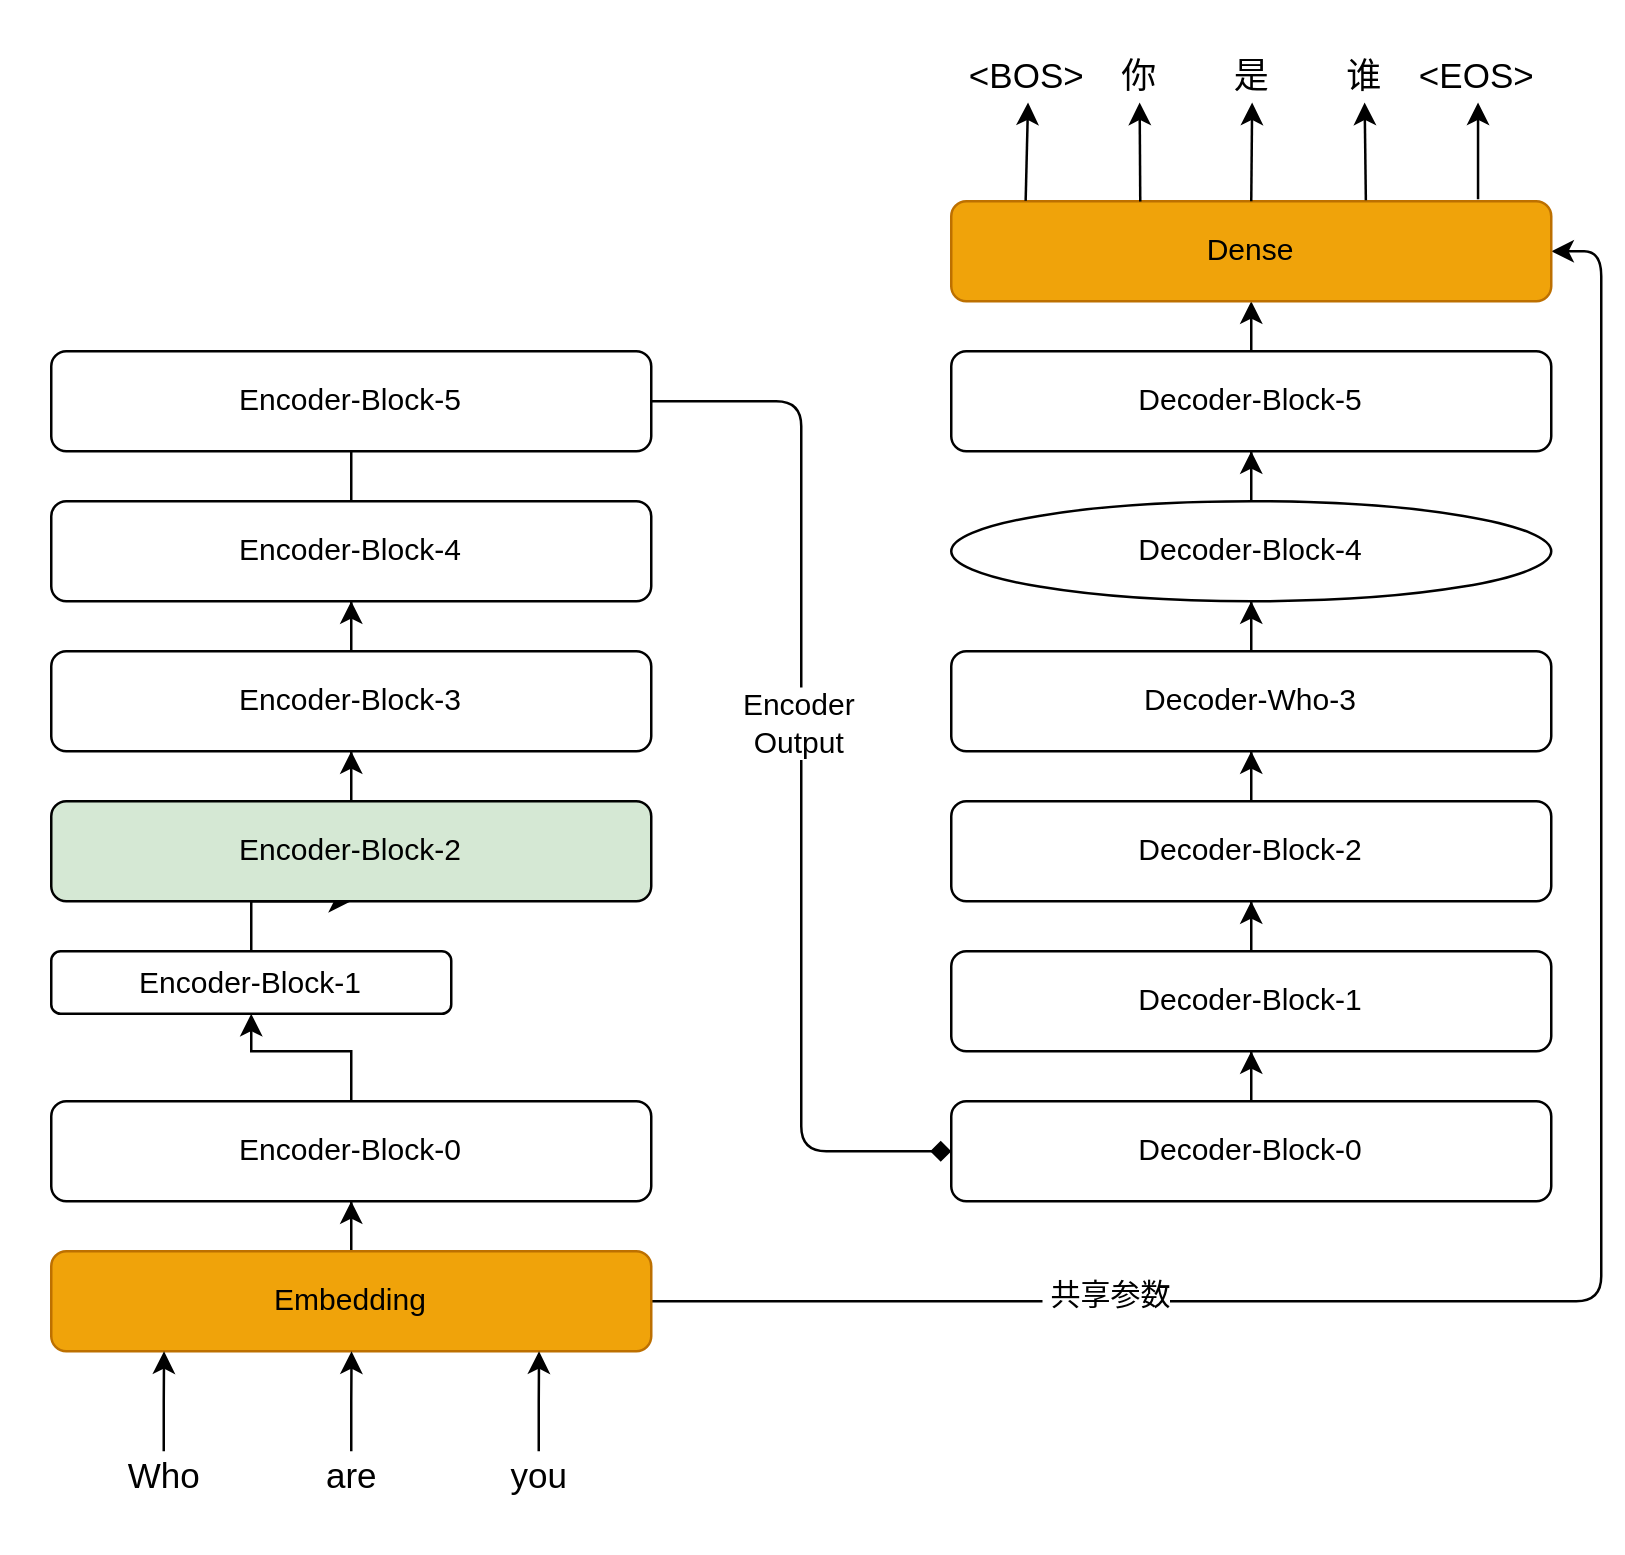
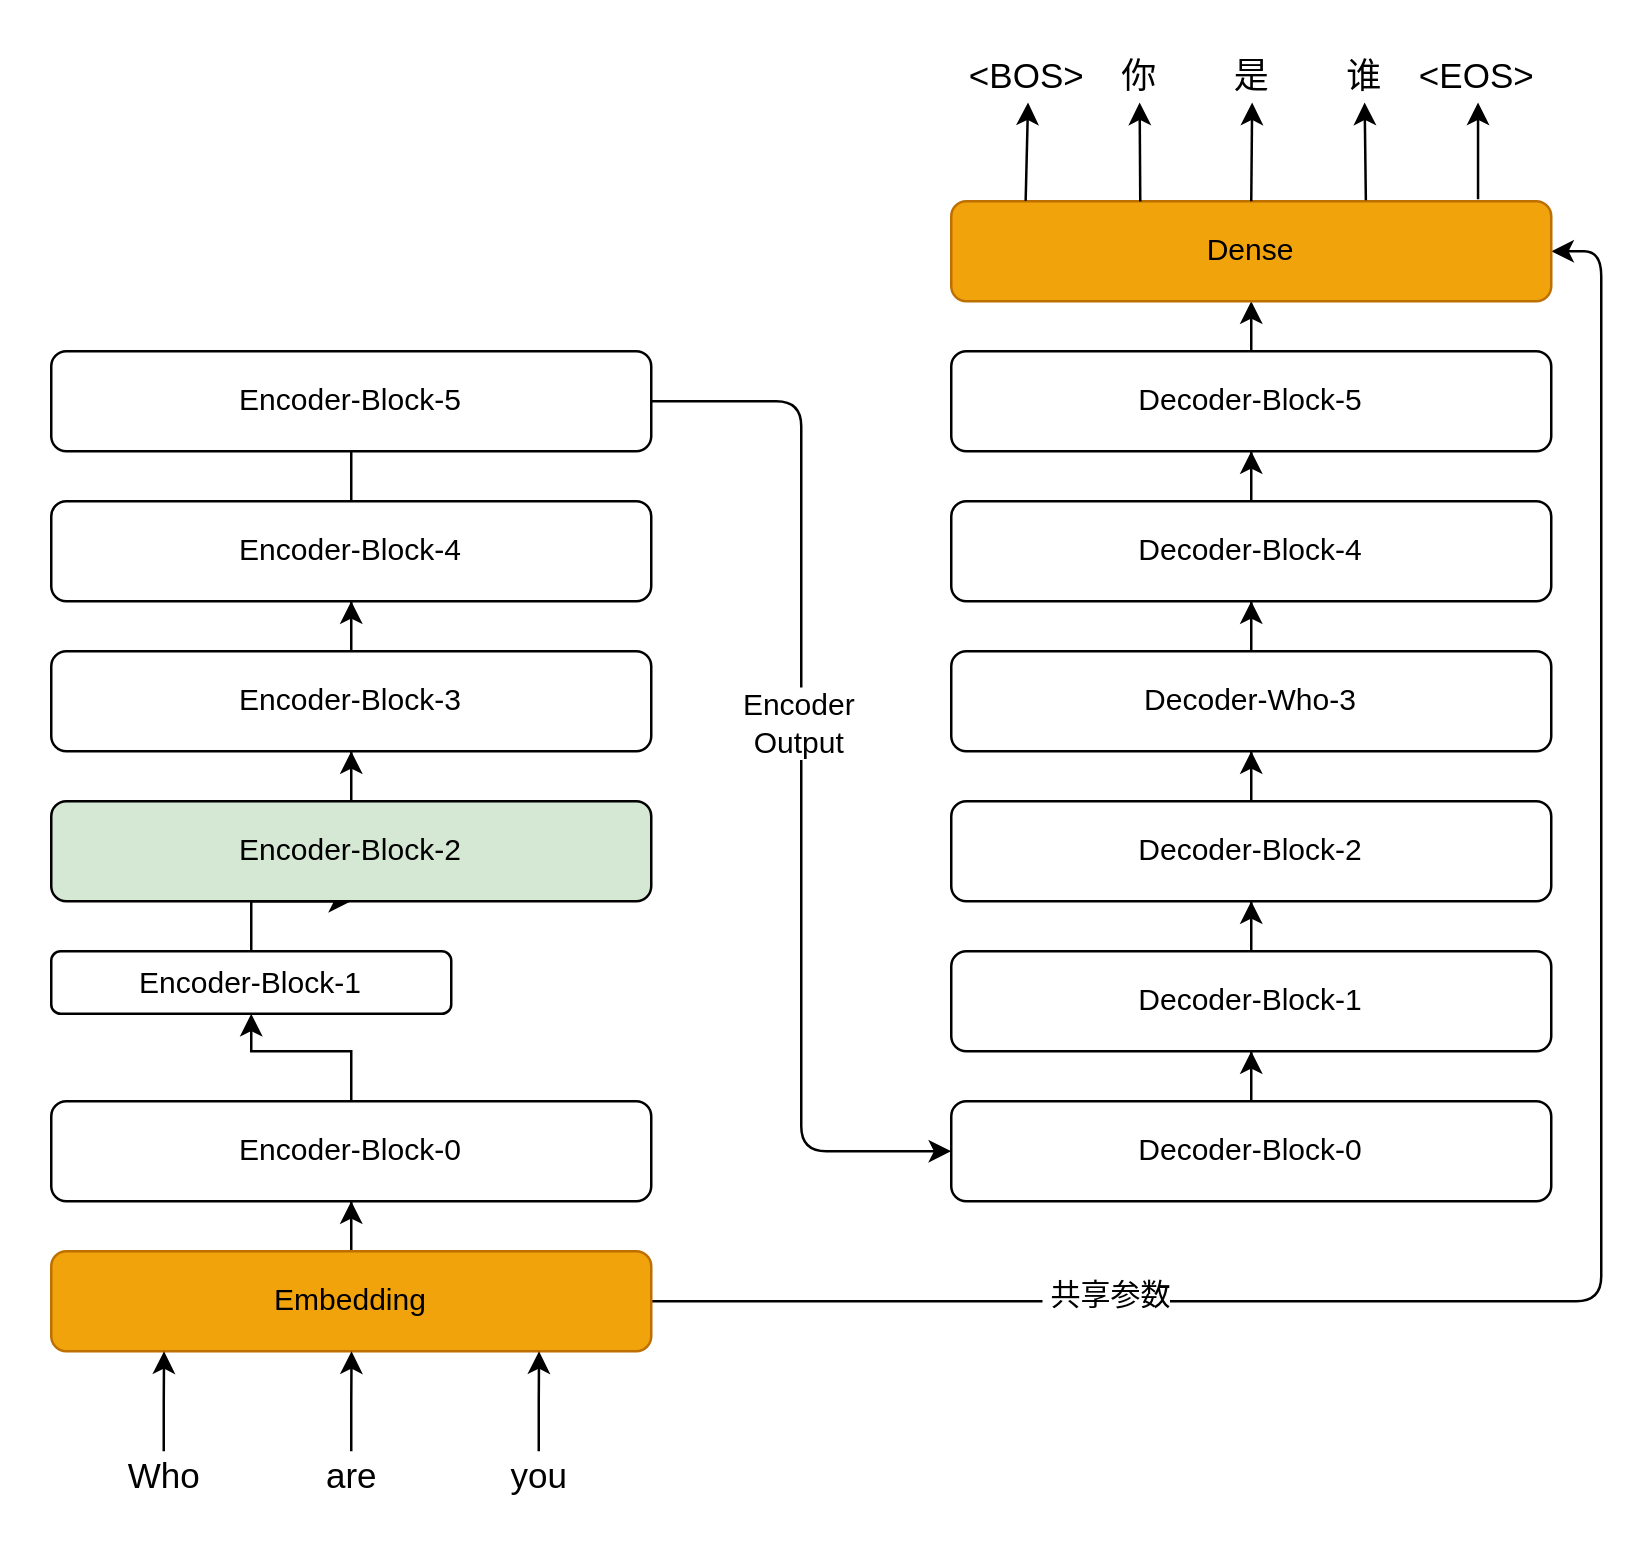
node "Decoder-Block-4": shape ellipse -> rounded rectangle
edge "Encoder-Block-5" -> "Decoder-Block-0": arrowhead diamond -> classic
